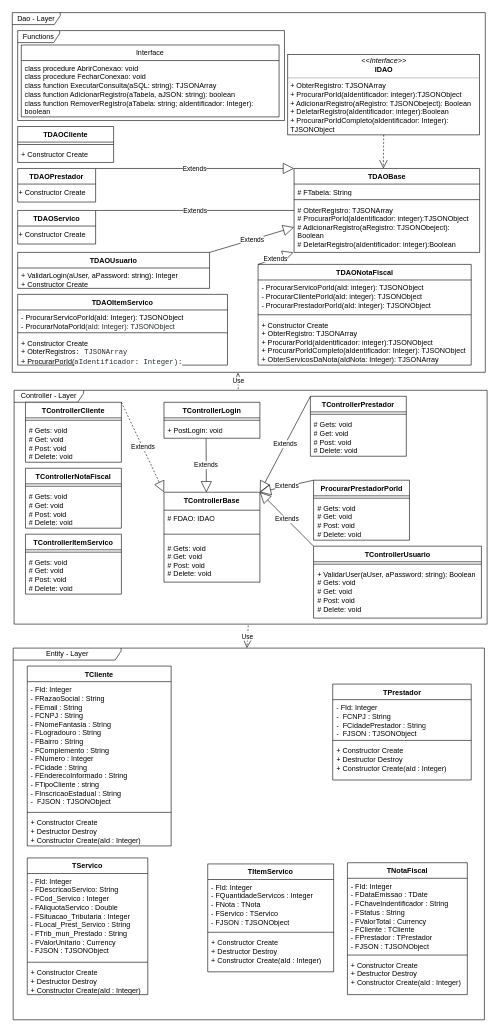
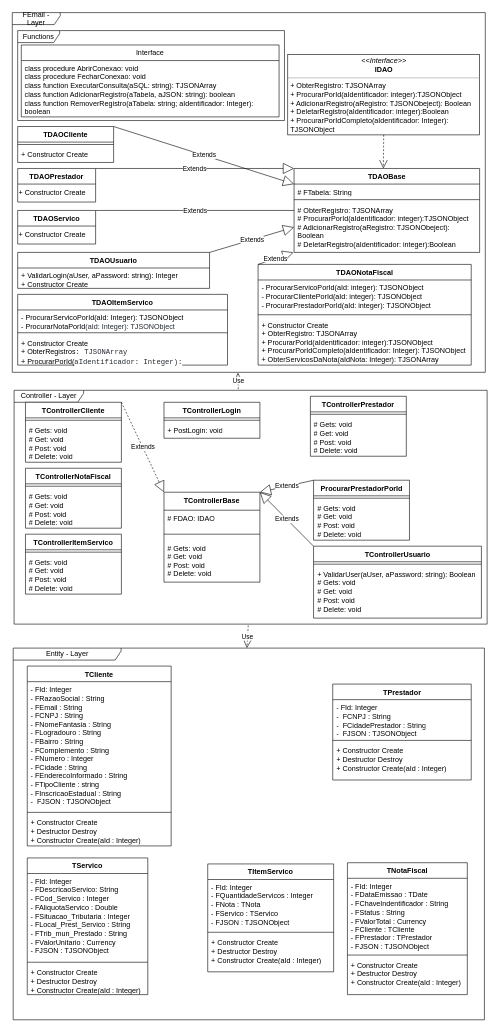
node "Dao - Layer": label "Dao - Layer" -> "FEmail - Layer"
edge "TDAOCliente" -> "TDAOBase": added, label "Extends"
edge "TControllerPrestador" -> "TControllerBase": removed, label "Extends"
edge "+ PostLogin: void" -> "TControllerBase": removed, label "Extends"
